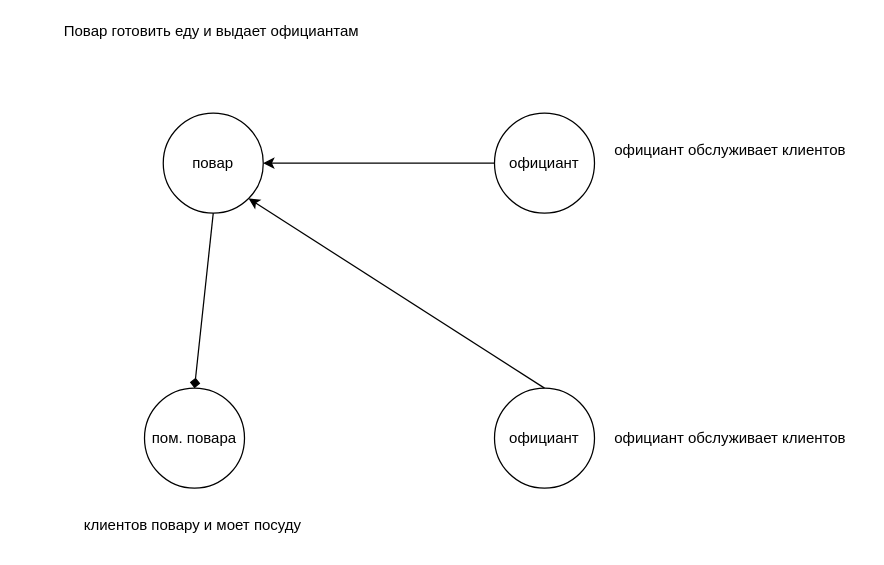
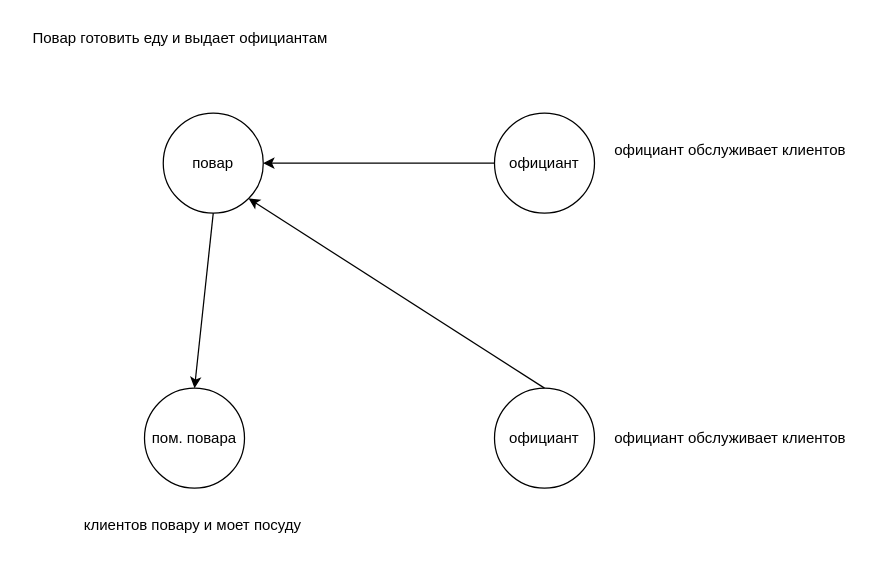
node "Повар готовить еду и выдает официантам": moved (213, 32) -> (182, 38)
edge "повар" -> "пом. повара": arrowhead diamond -> classic
